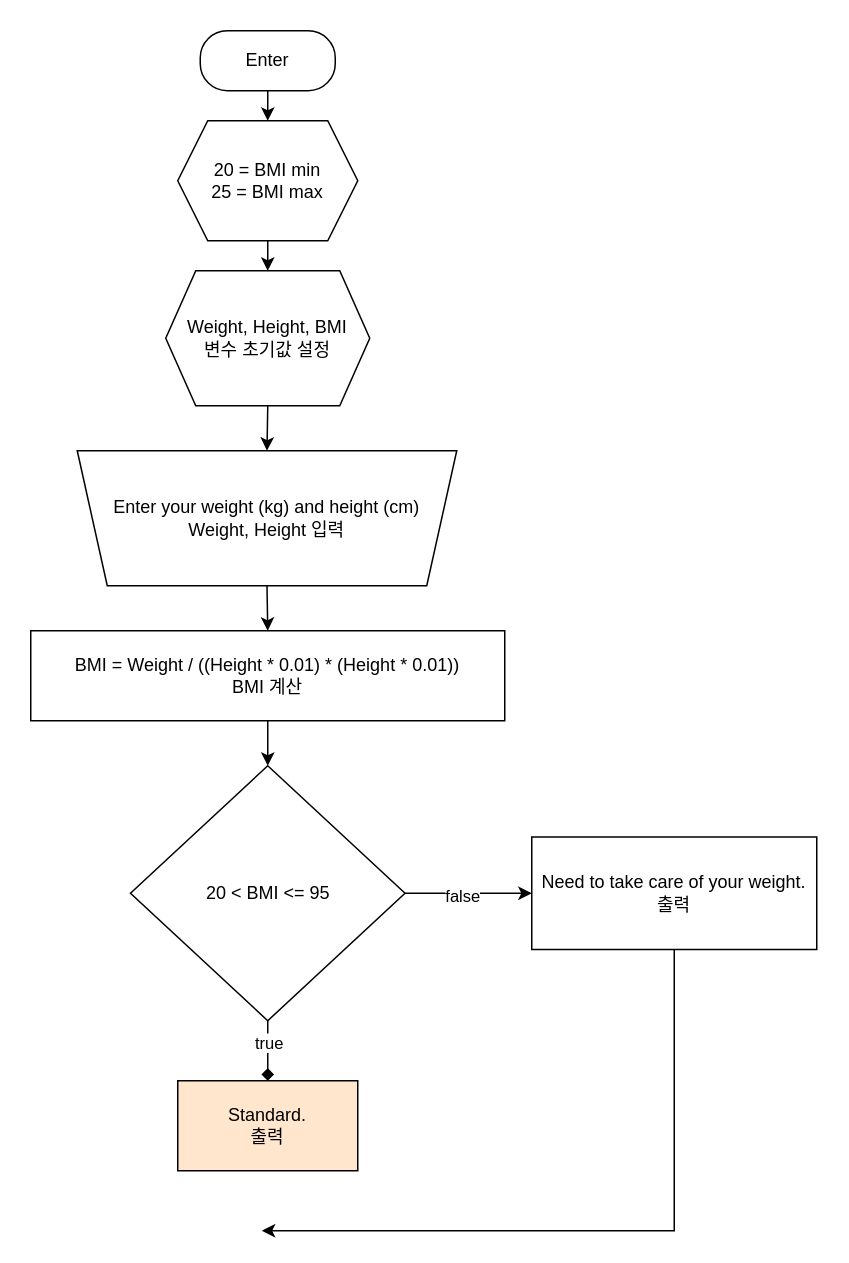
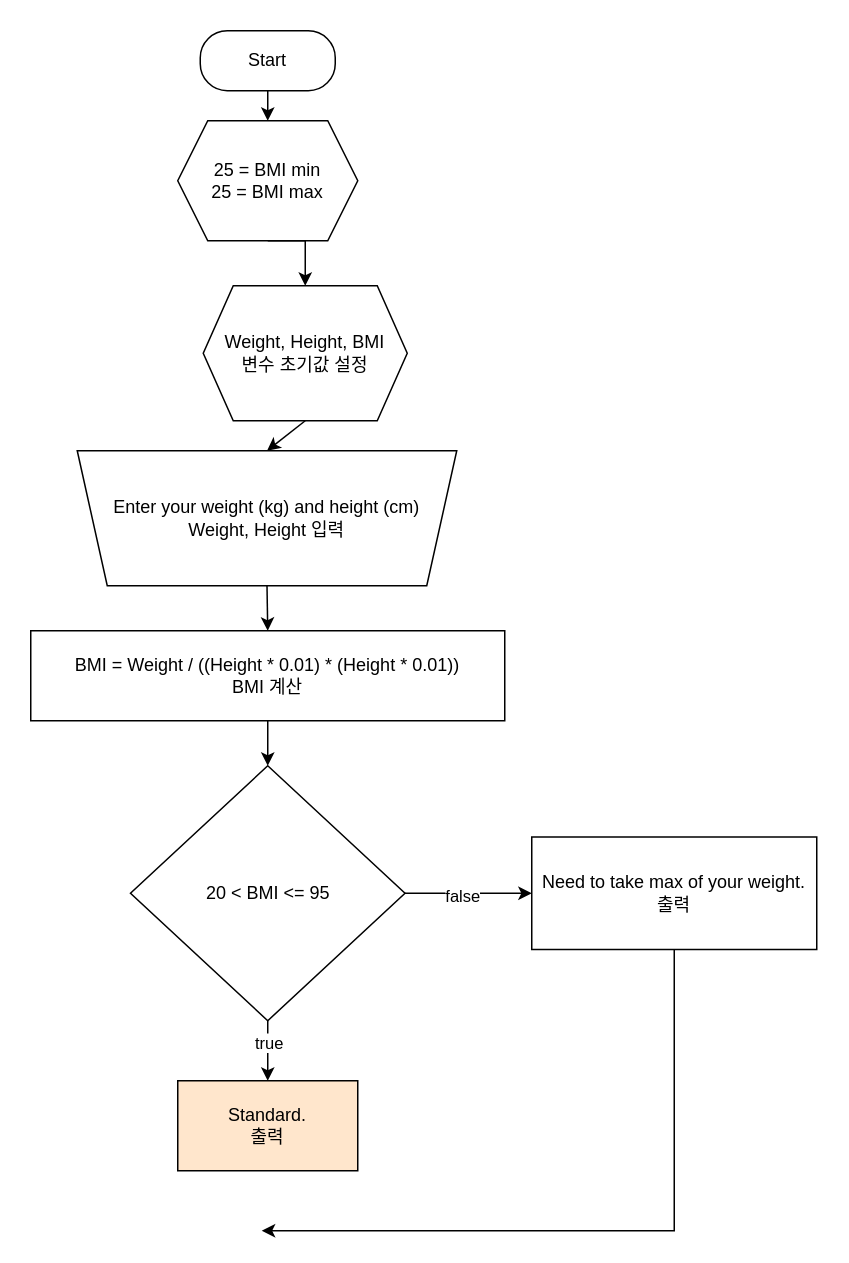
node "Enter": label "Enter" -> "Start"
node "20 = BMI min 25 = BMI max": label "20 = BMI min 25 = BMI max" -> "25 = BMI min 25 = BMI max"
node "Weight, Height, BMI 변수 초기값 설정": moved (268, 338) -> (305, 353)
node "Need to take care of your weight. 출력": label "Need to take care of your weight. 출력" -> "Need to take max of your weight. 출력"
edge "20 < BMI <= 95" -> "Standard. 출력": arrowhead diamond -> classic
